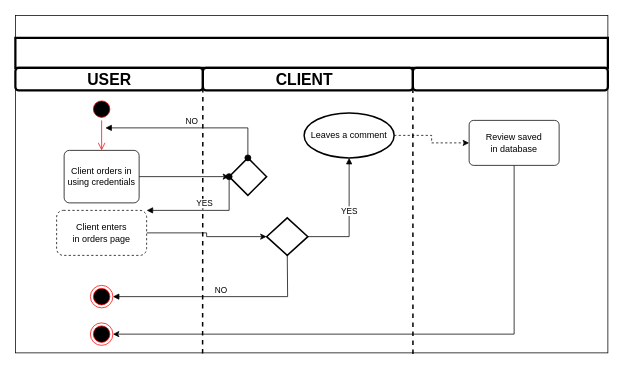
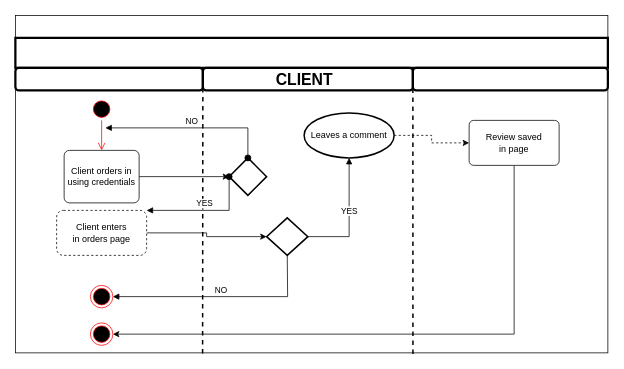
node "USER": removed
node "Review saved in database": label "Review saved in database" -> "Review saved in page"
